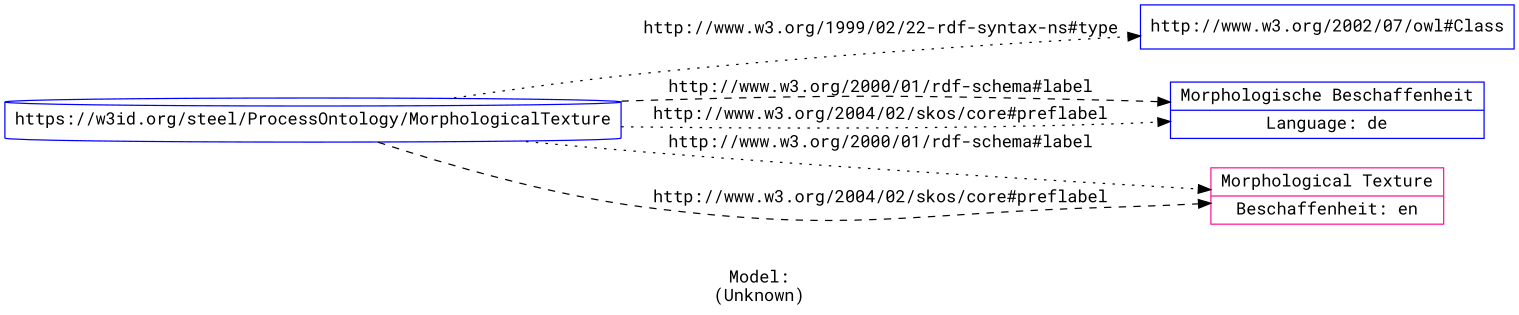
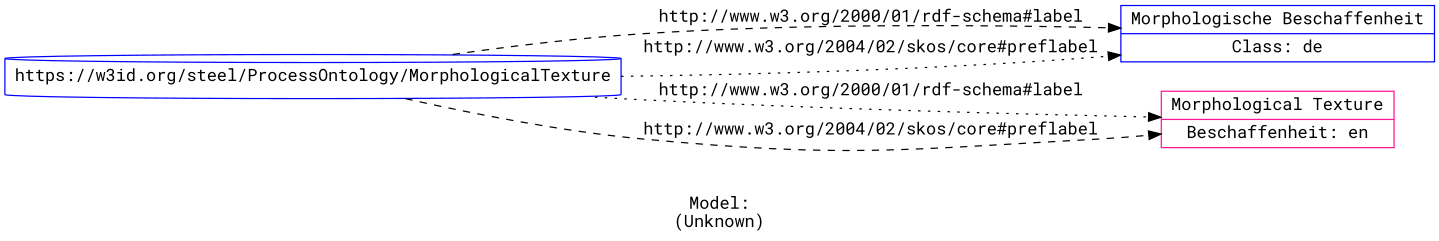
node "http://www.w3.org/2002/07/owl#Class": removed
node "Morphologische Beschaffenheit": text "Language: de" -> "Class: de"
